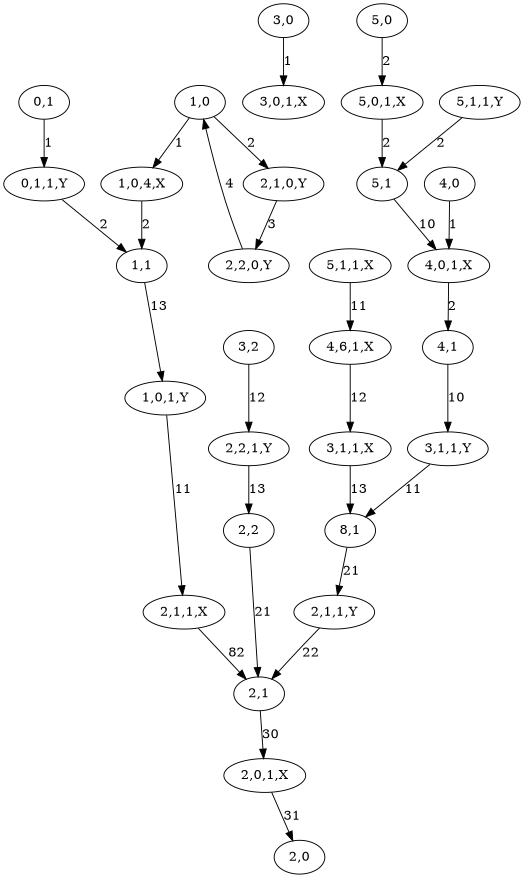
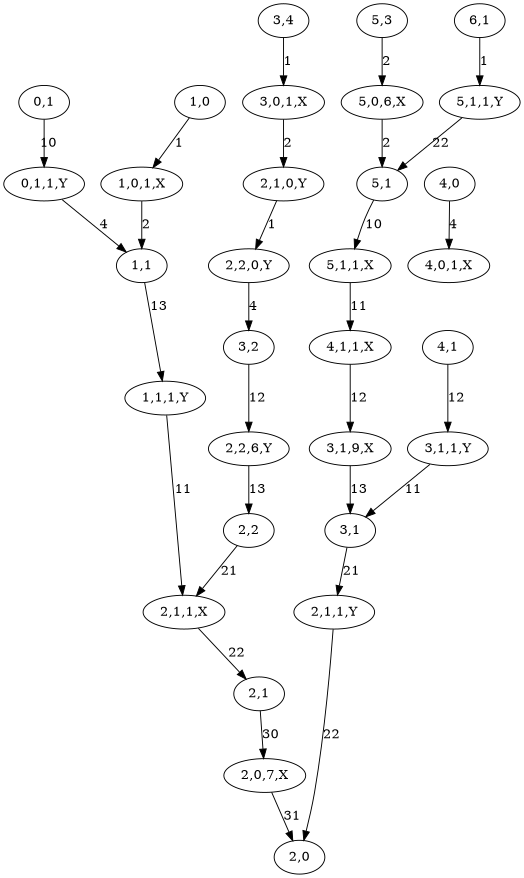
node "3,0": label "3,0" -> "3,4"
node "5,0": label "5,0" -> "5,3"
node "6,1": added
node "5,0,1,X": label "5,0,1,X" -> "5,0,6,X"
edge "1,0" -> "2,1,0,Y": now "3,0,1,X" -> "2,1,0,Y"
edge "0,1" -> "0,1,1,Y": label "1" -> "10"
edge "5,1,1,Y" -> "5,1": label "2" -> "22"
node "1,0,4,X": label "1,0,4,X" -> "1,0,1,X"
edge "2,2,0,Y" -> "1,0": now "2,2,0,Y" -> "3,2"
edge "5,1" -> "4,0,1,X": now "5,1" -> "5,1,1,X"
edge "0,1,1,Y" -> "1,1": label "2" -> "4"
edge "2,1,0,Y" -> "2,2,0,Y": label "3" -> "1"
edge "4,0" -> "4,0,1,X": label "1" -> "4"
edge "4,0,1,X" -> "4,1": removed, label "2"
node "4,6,1,X": label "4,6,1,X" -> "4,1,1,X"
node "1,0,1,Y": label "1,0,1,Y" -> "1,1,1,Y"
edge "4,1" -> "3,1,1,Y": label "10" -> "12"
node "2,2,1,Y": label "2,2,1,Y" -> "2,2,6,Y"
node "3,1,1,X": label "3,1,1,X" -> "3,1,9,X"
node "8,1": label "8,1" -> "3,1"
edge "2,2" -> "2,1": now "2,2" -> "2,1,1,X"
edge "2,1,1,Y" -> "2,1": now "2,1,1,Y" -> "2,0"
edge "2,1,1,X" -> "2,1": label "82" -> "22"
node "2,0,1,X": label "2,0,1,X" -> "2,0,7,X"
